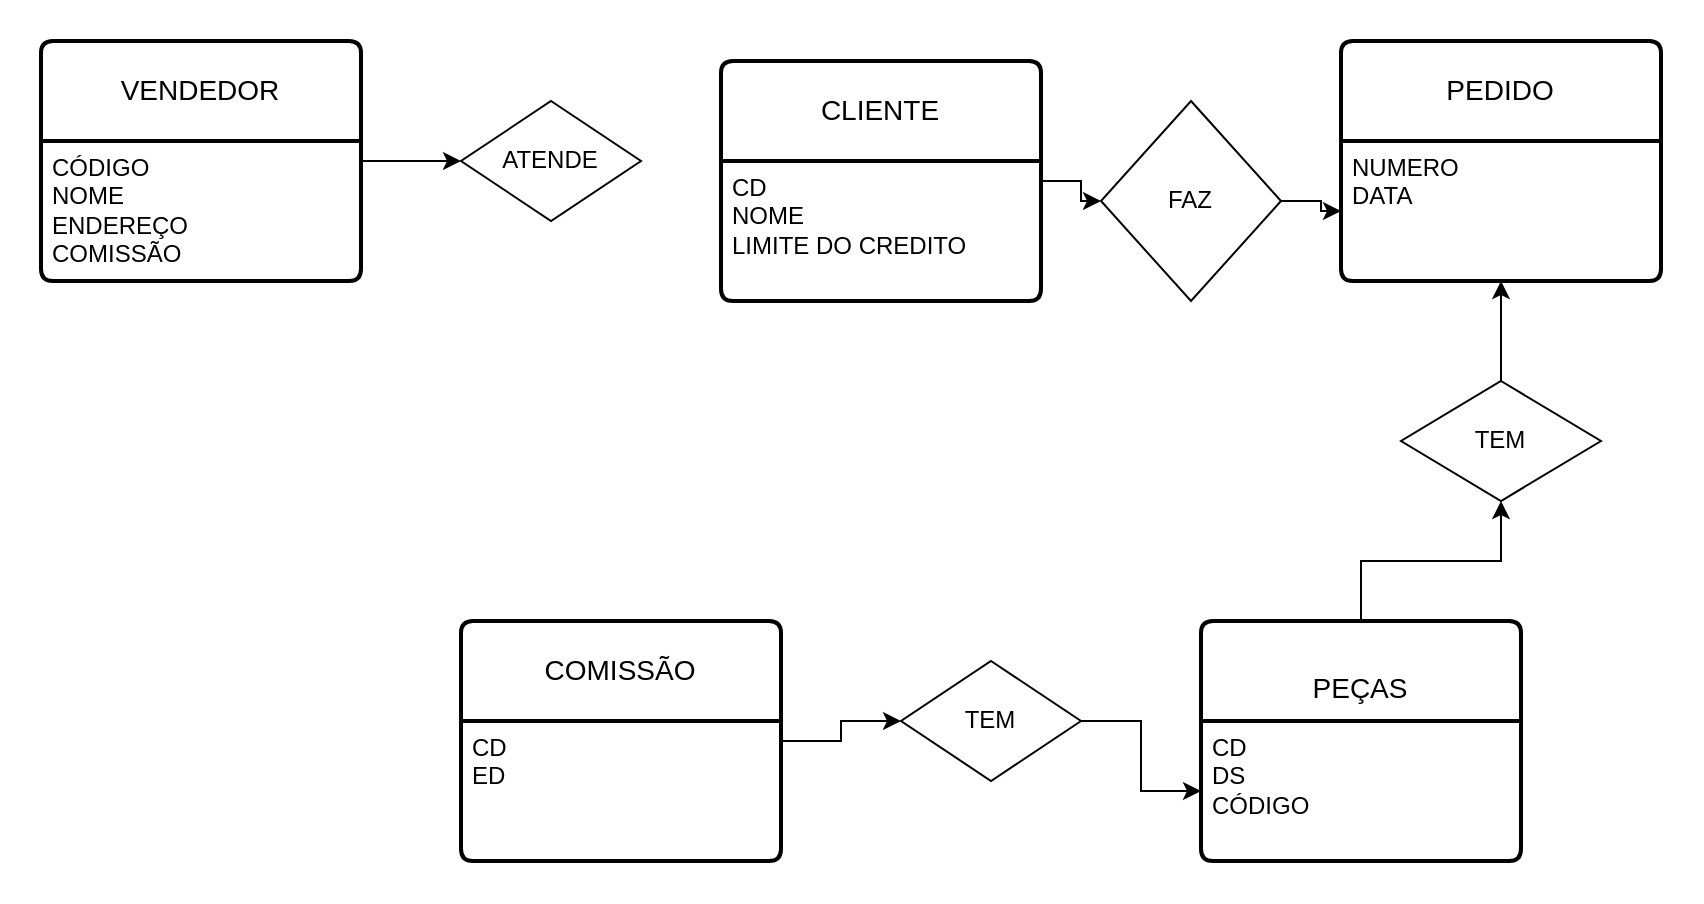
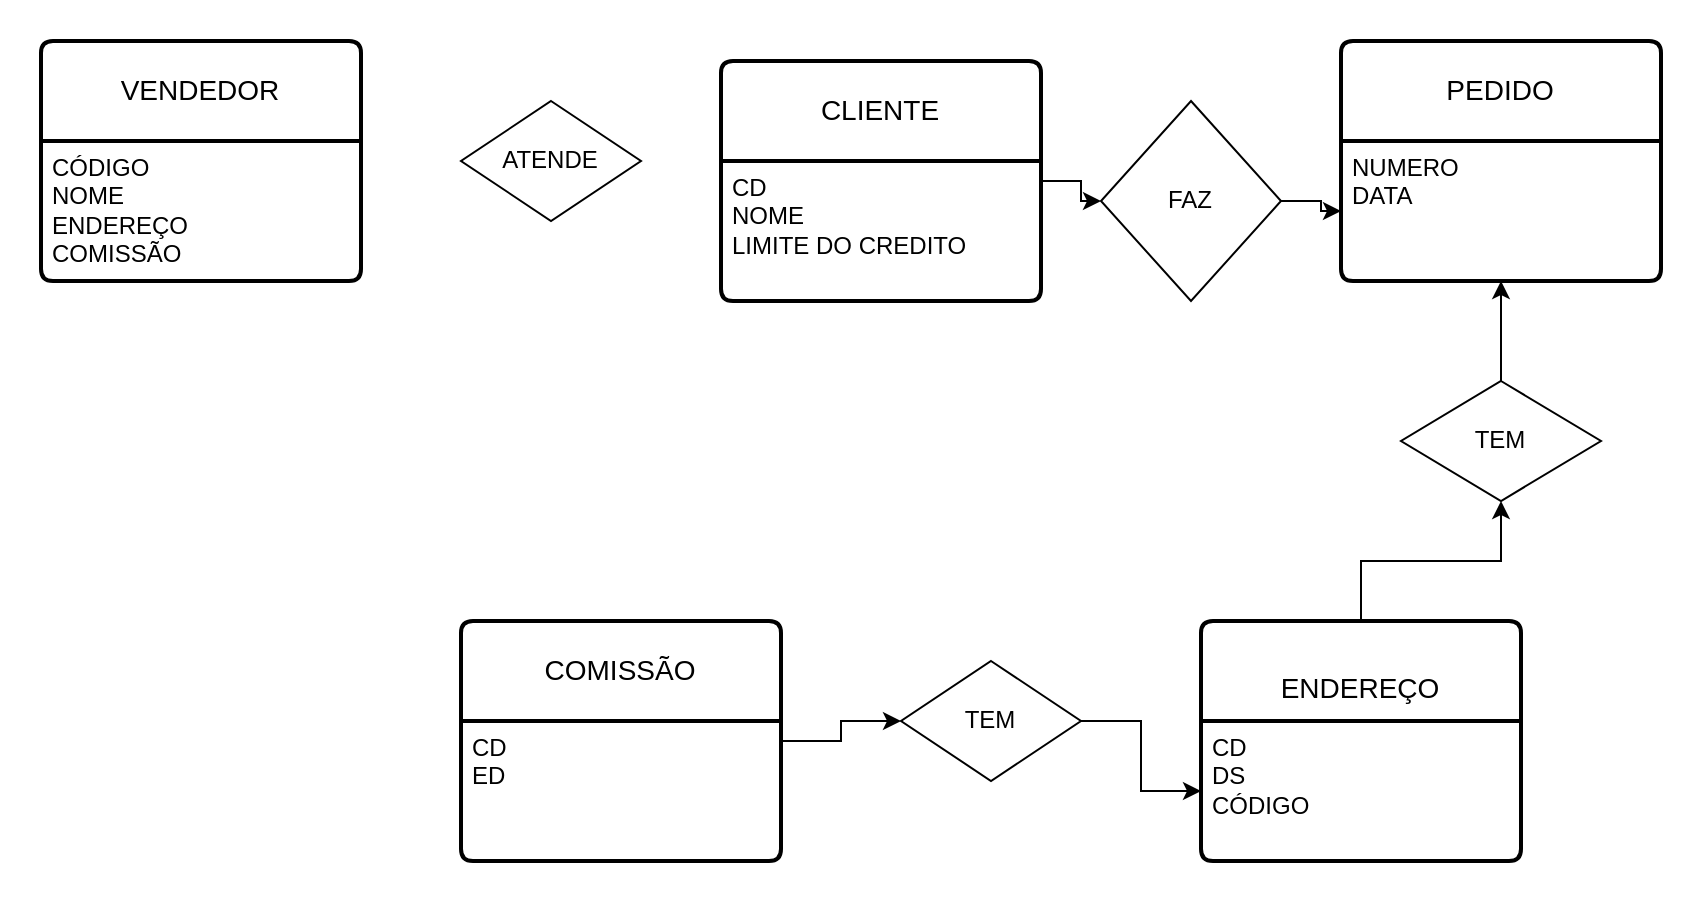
edge "VENDEDOR" -> "ATENDE": removed
node "PEÇAS": label "PEÇAS" -> "ENDEREÇO"
